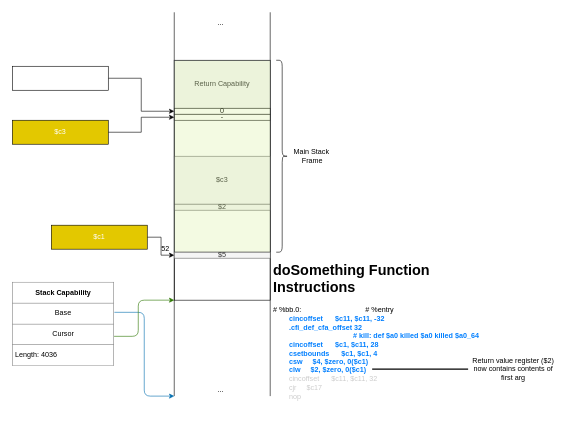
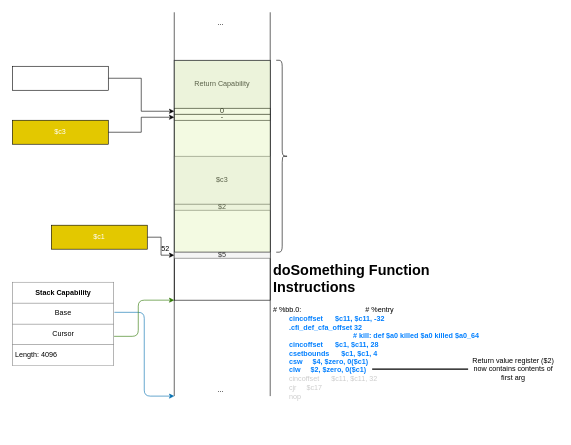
node "Main Stack Frame": removed
node "Stack Capability Base Cursor Length: 4036": label "Stack Capability Base Cursor Length: 4036" -> "Stack Capability Base Cursor Length: 4096"
